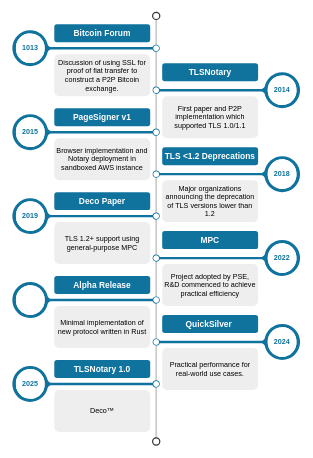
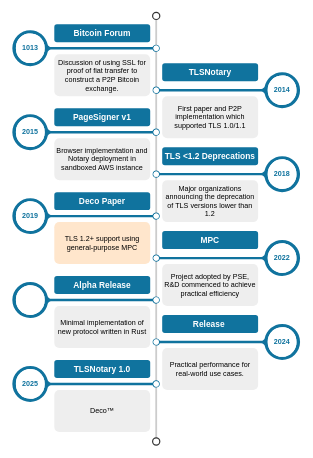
node "TLS 1.2+ support using general-purpose MPC": fillcolor #eeeeee -> #ffe6cc
node "QuickSilver": label "QuickSilver" -> "Release"
